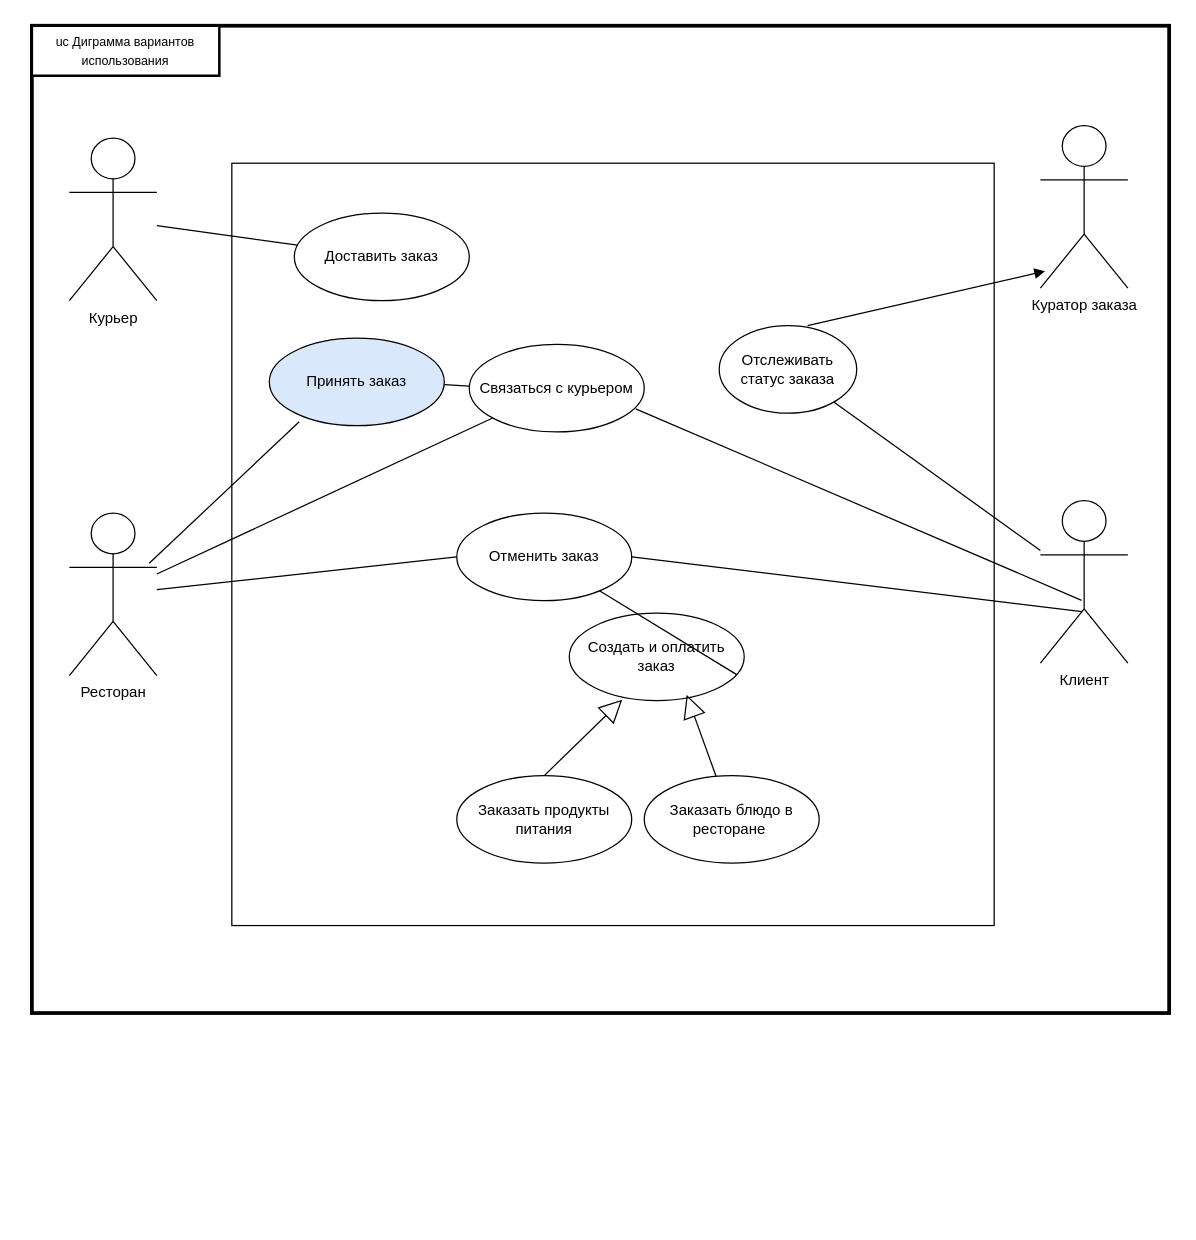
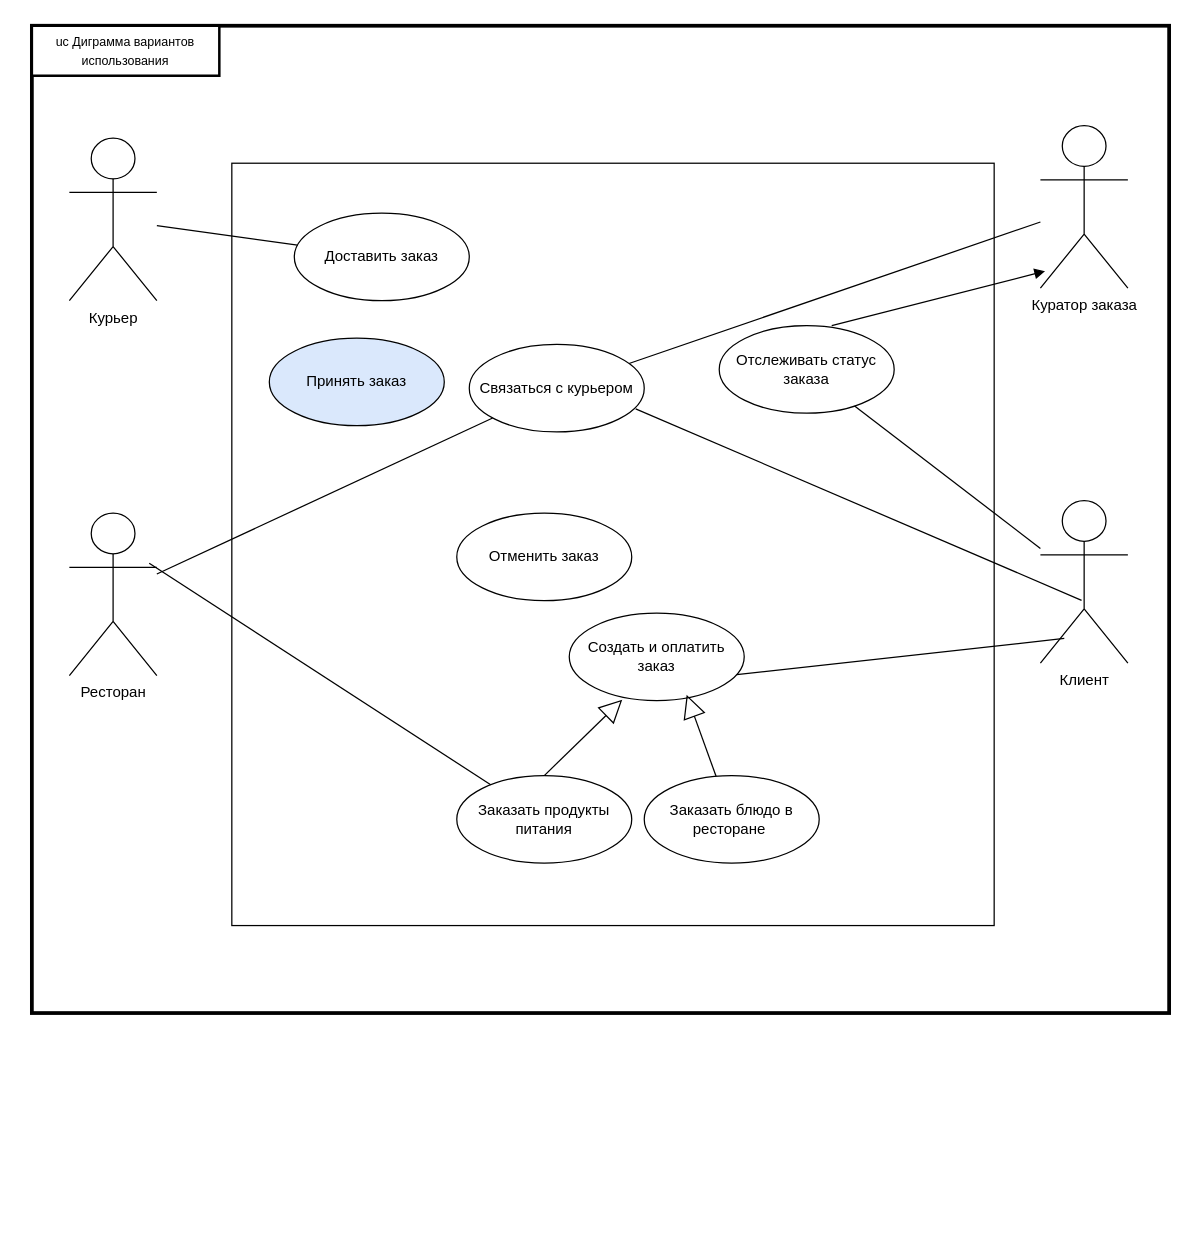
node "Отслеживать статус заказа": size 138x88 -> 175x88
edge "Принять заказ" -- "Связаться с курьером": now "Куратор заказа" -- "Связаться с курьером"
edge "Принять заказ" -- "Ресторан": now "Заказать продукты питания" -- "Ресторан"
edge "Отменить заказ" -- "Ресторан": removed
edge "Отменить заказ" -- "Клиент": removed
edge "Отменить заказ" -- "Создать и оплатить заказ": now "Клиент" -- "Создать и оплатить заказ"
